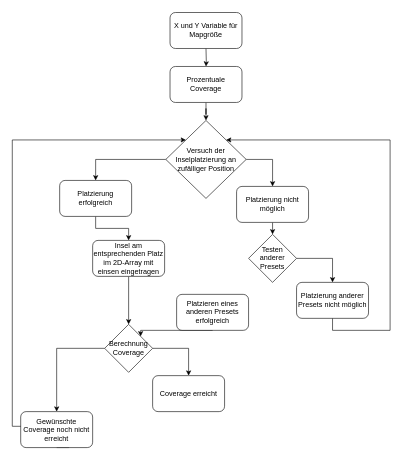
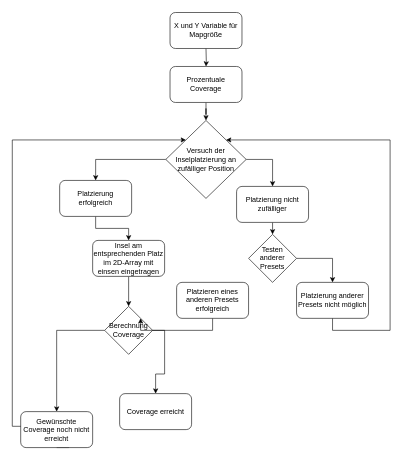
node "Platzierung nicht möglich": label "Platzierung nicht möglich" -> "Platzierung nicht zufälliger"
node "Platzieren eines anderen Presets erfolgreich": moved (213, 312) -> (213, 300)
node "Berechnung Coverage": moved (129, 348) -> (129, 330)
node "Coverage erreicht": moved (189, 394) -> (156, 412)
